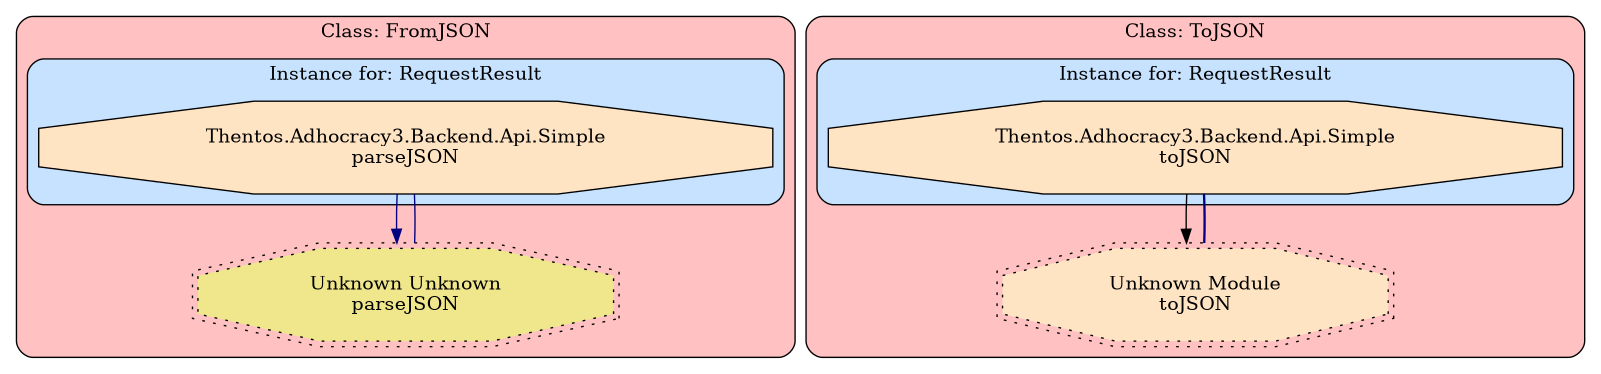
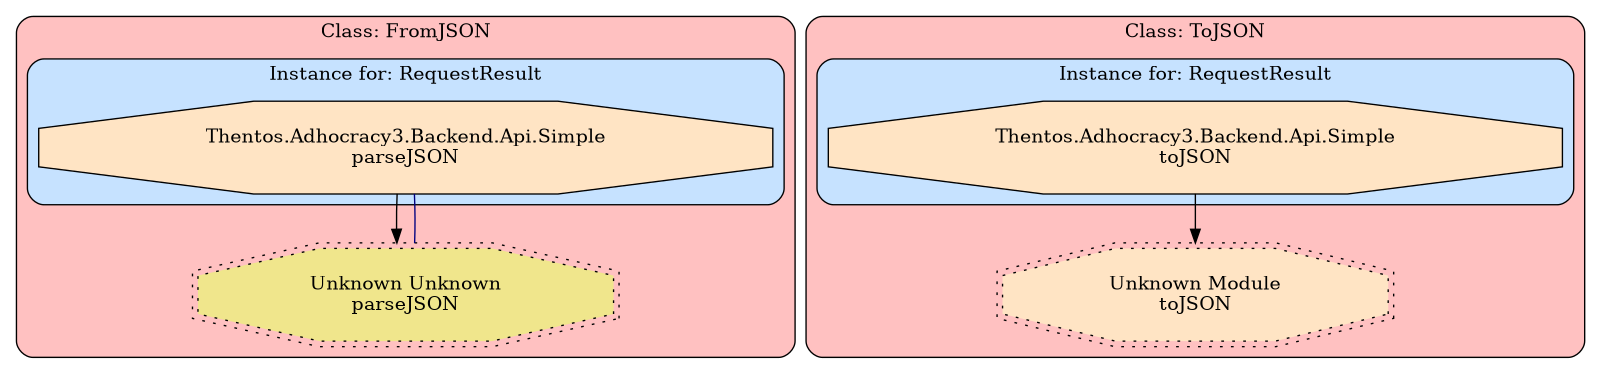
edge "Thentos.Adhocracy3.Backend.Api.Simple parseJSON" -> "Unknown Unknown parseJSON": color navy -> black
edge "Thentos.Adhocracy3.Backend.Api.Simple toJSON" -- "Unknown Module toJSON": removed
